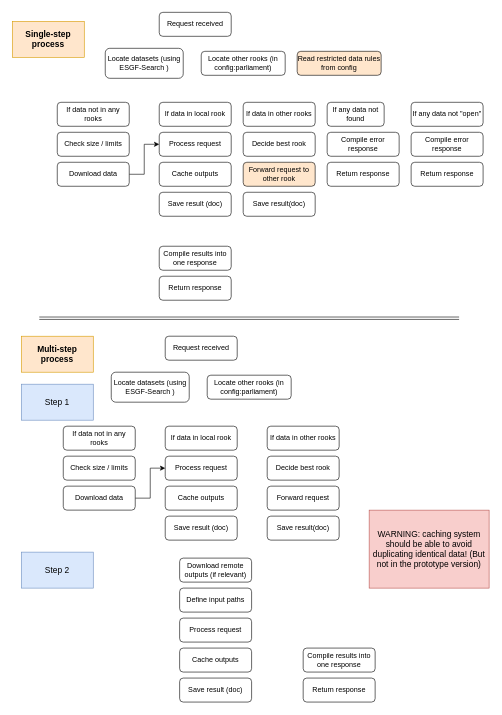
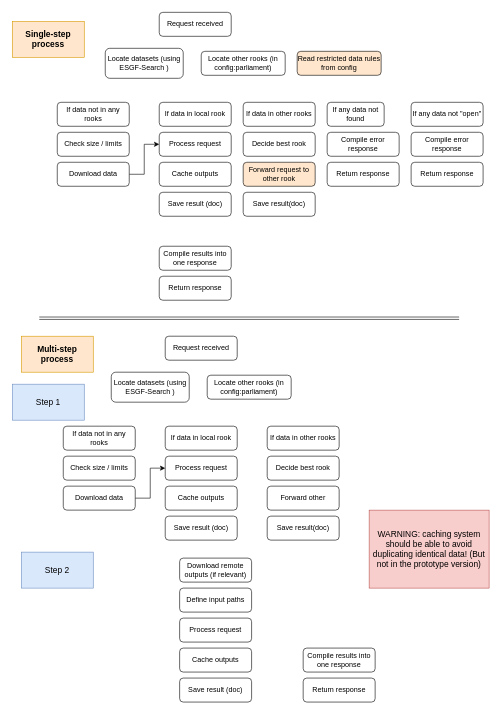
node "Step 1": moved (57, 402) -> (48, 402)
node "Forward request": label "Forward request" -> "Forward other"
